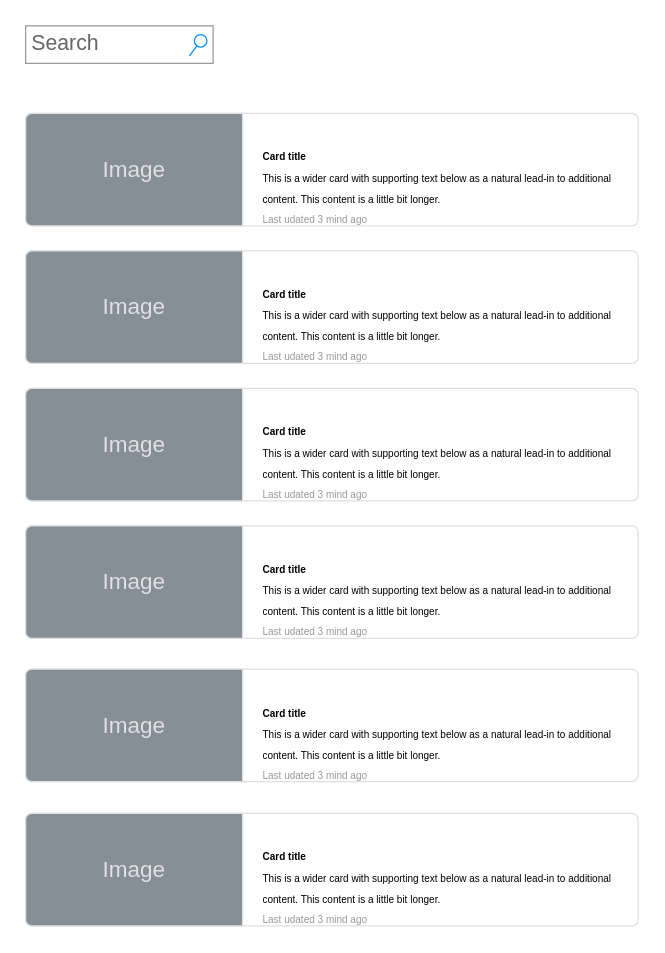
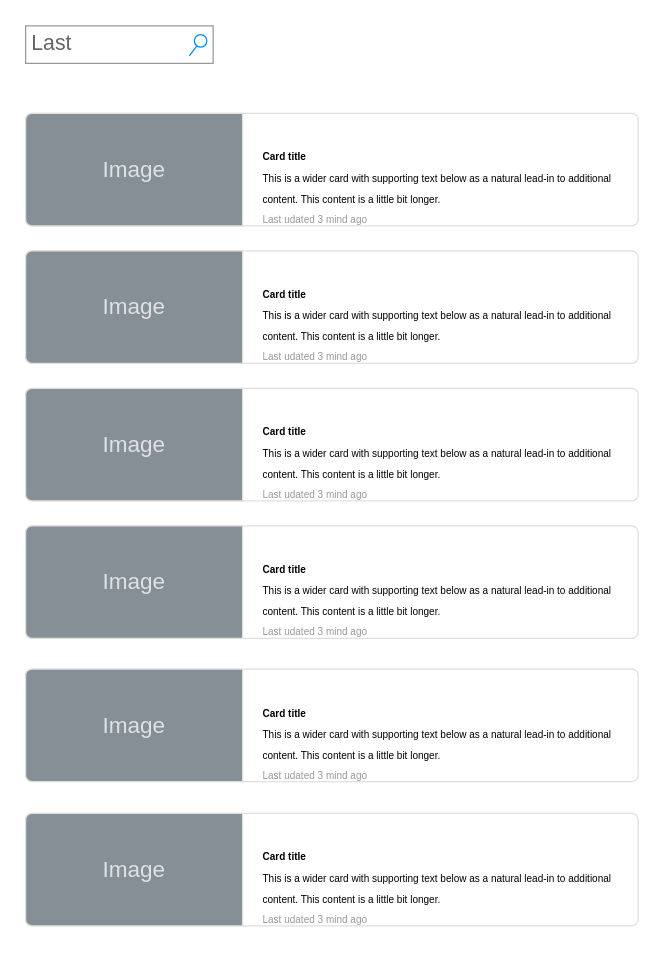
node "Search": label "Search" -> "Last"
